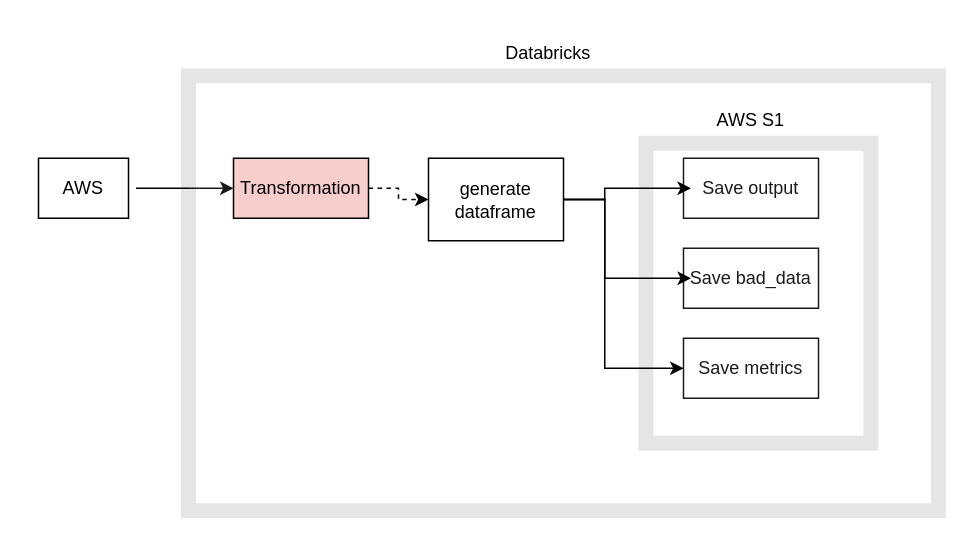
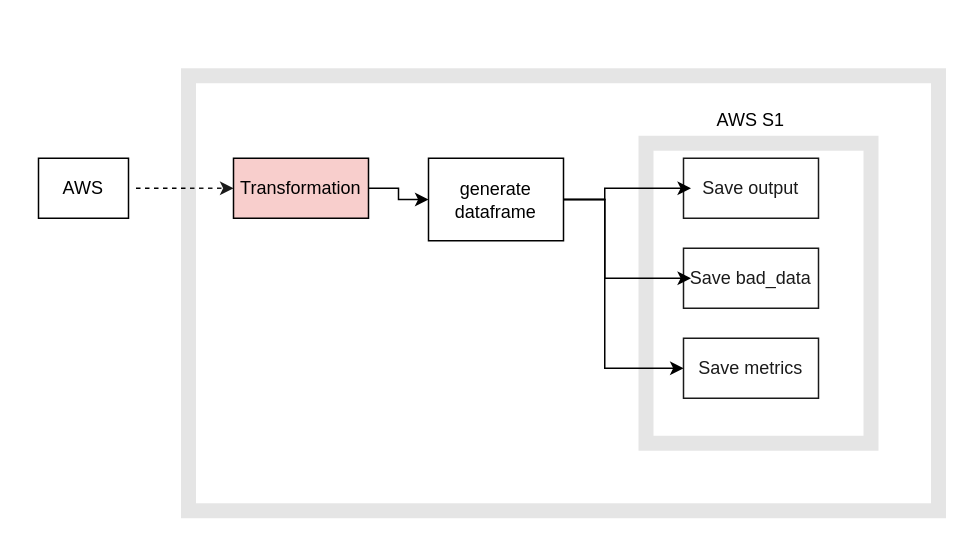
node "Databricks": removed
edge "AWS" -> "Transformation": style solid -> dashed
edge "Transformation" -> "generate dataframe": style dashed -> solid
